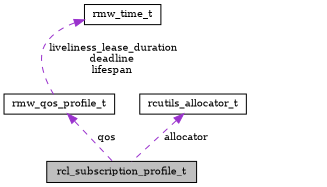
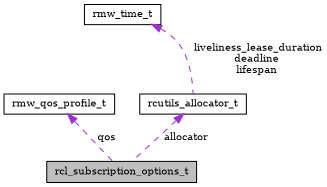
edge "rmw_qos_profile_t" -> "rmw_time_t": now "rcutils_allocator_t" -> "rmw_time_t"
node "rcl_subscription_profile_t": label "rcl_subscription_profile_t" -> "rcl_subscription_options_t"
